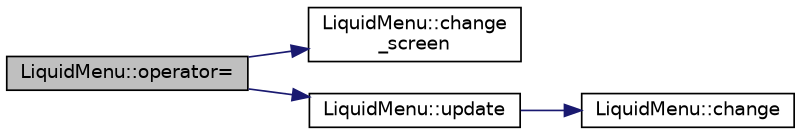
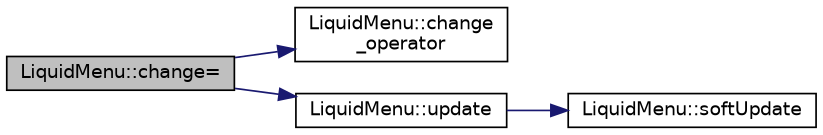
node "LiquidMenu::change _screen": label "LiquidMenu::change _screen" -> "LiquidMenu::change _operator"
node "LiquidMenu::operator=": label "LiquidMenu::operator=" -> "LiquidMenu::change="
node "LiquidMenu::change": label "LiquidMenu::change" -> "LiquidMenu::softUpdate"
